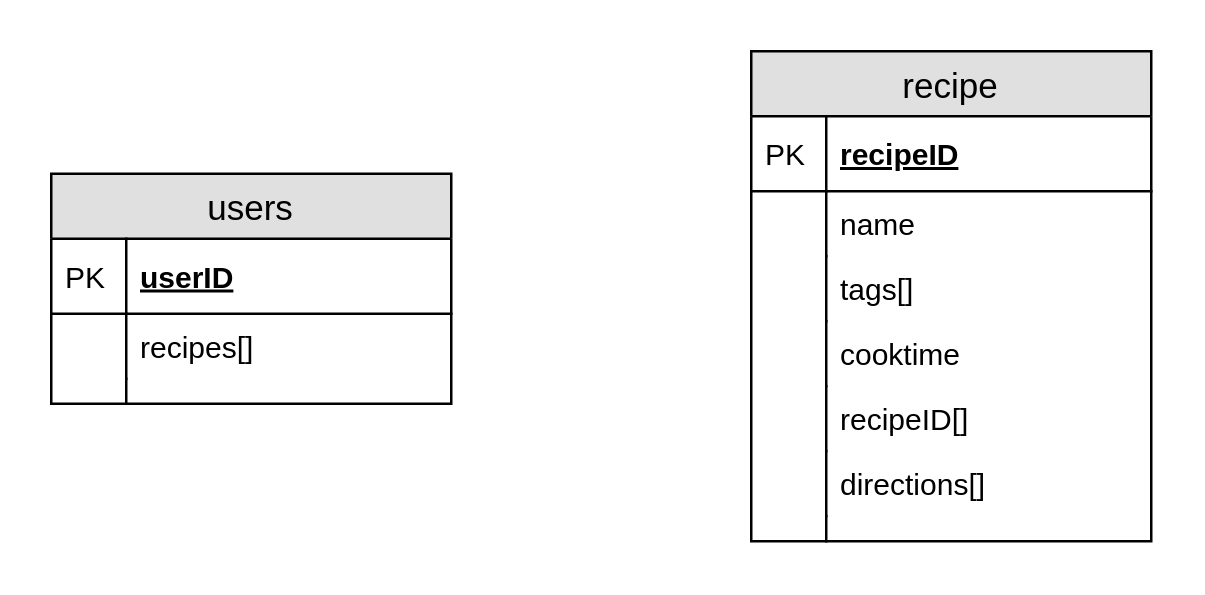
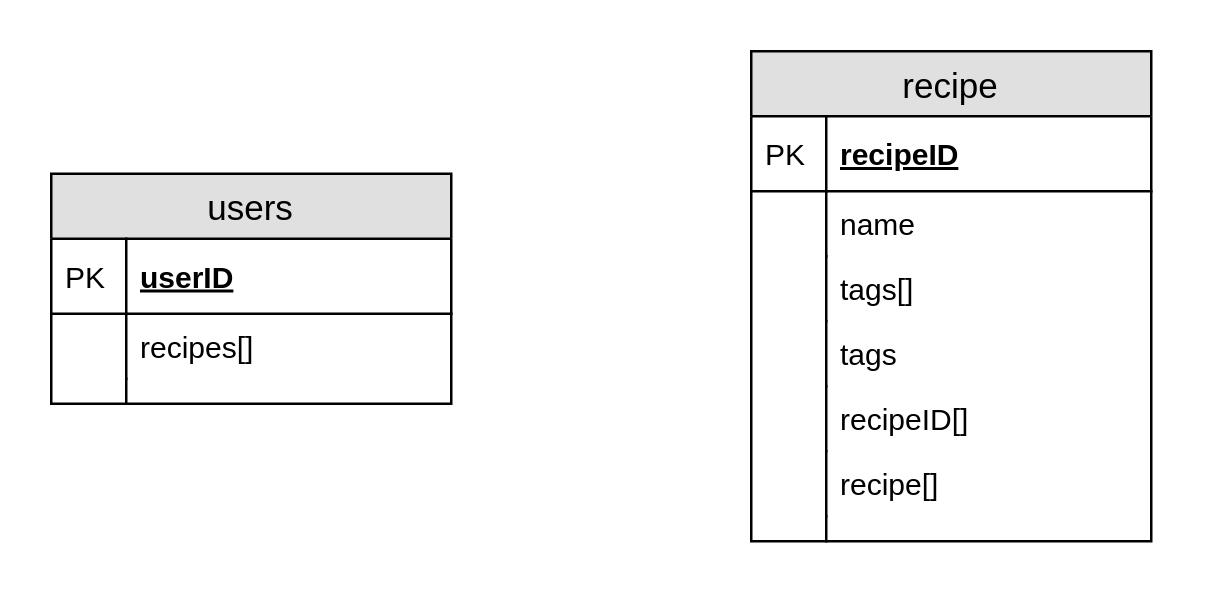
node "cooktime": label "cooktime" -> "tags"
node "directions[]": label "directions[]" -> "recipe[]"
